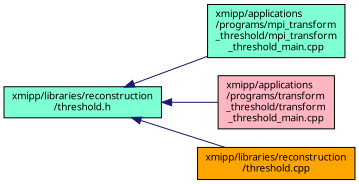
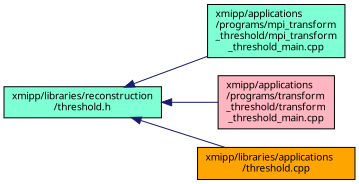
node "xmipp/libraries/reconstruction /threshold.cpp": label "xmipp/libraries/reconstruction /threshold.cpp" -> "xmipp/libraries/applications /threshold.cpp"
